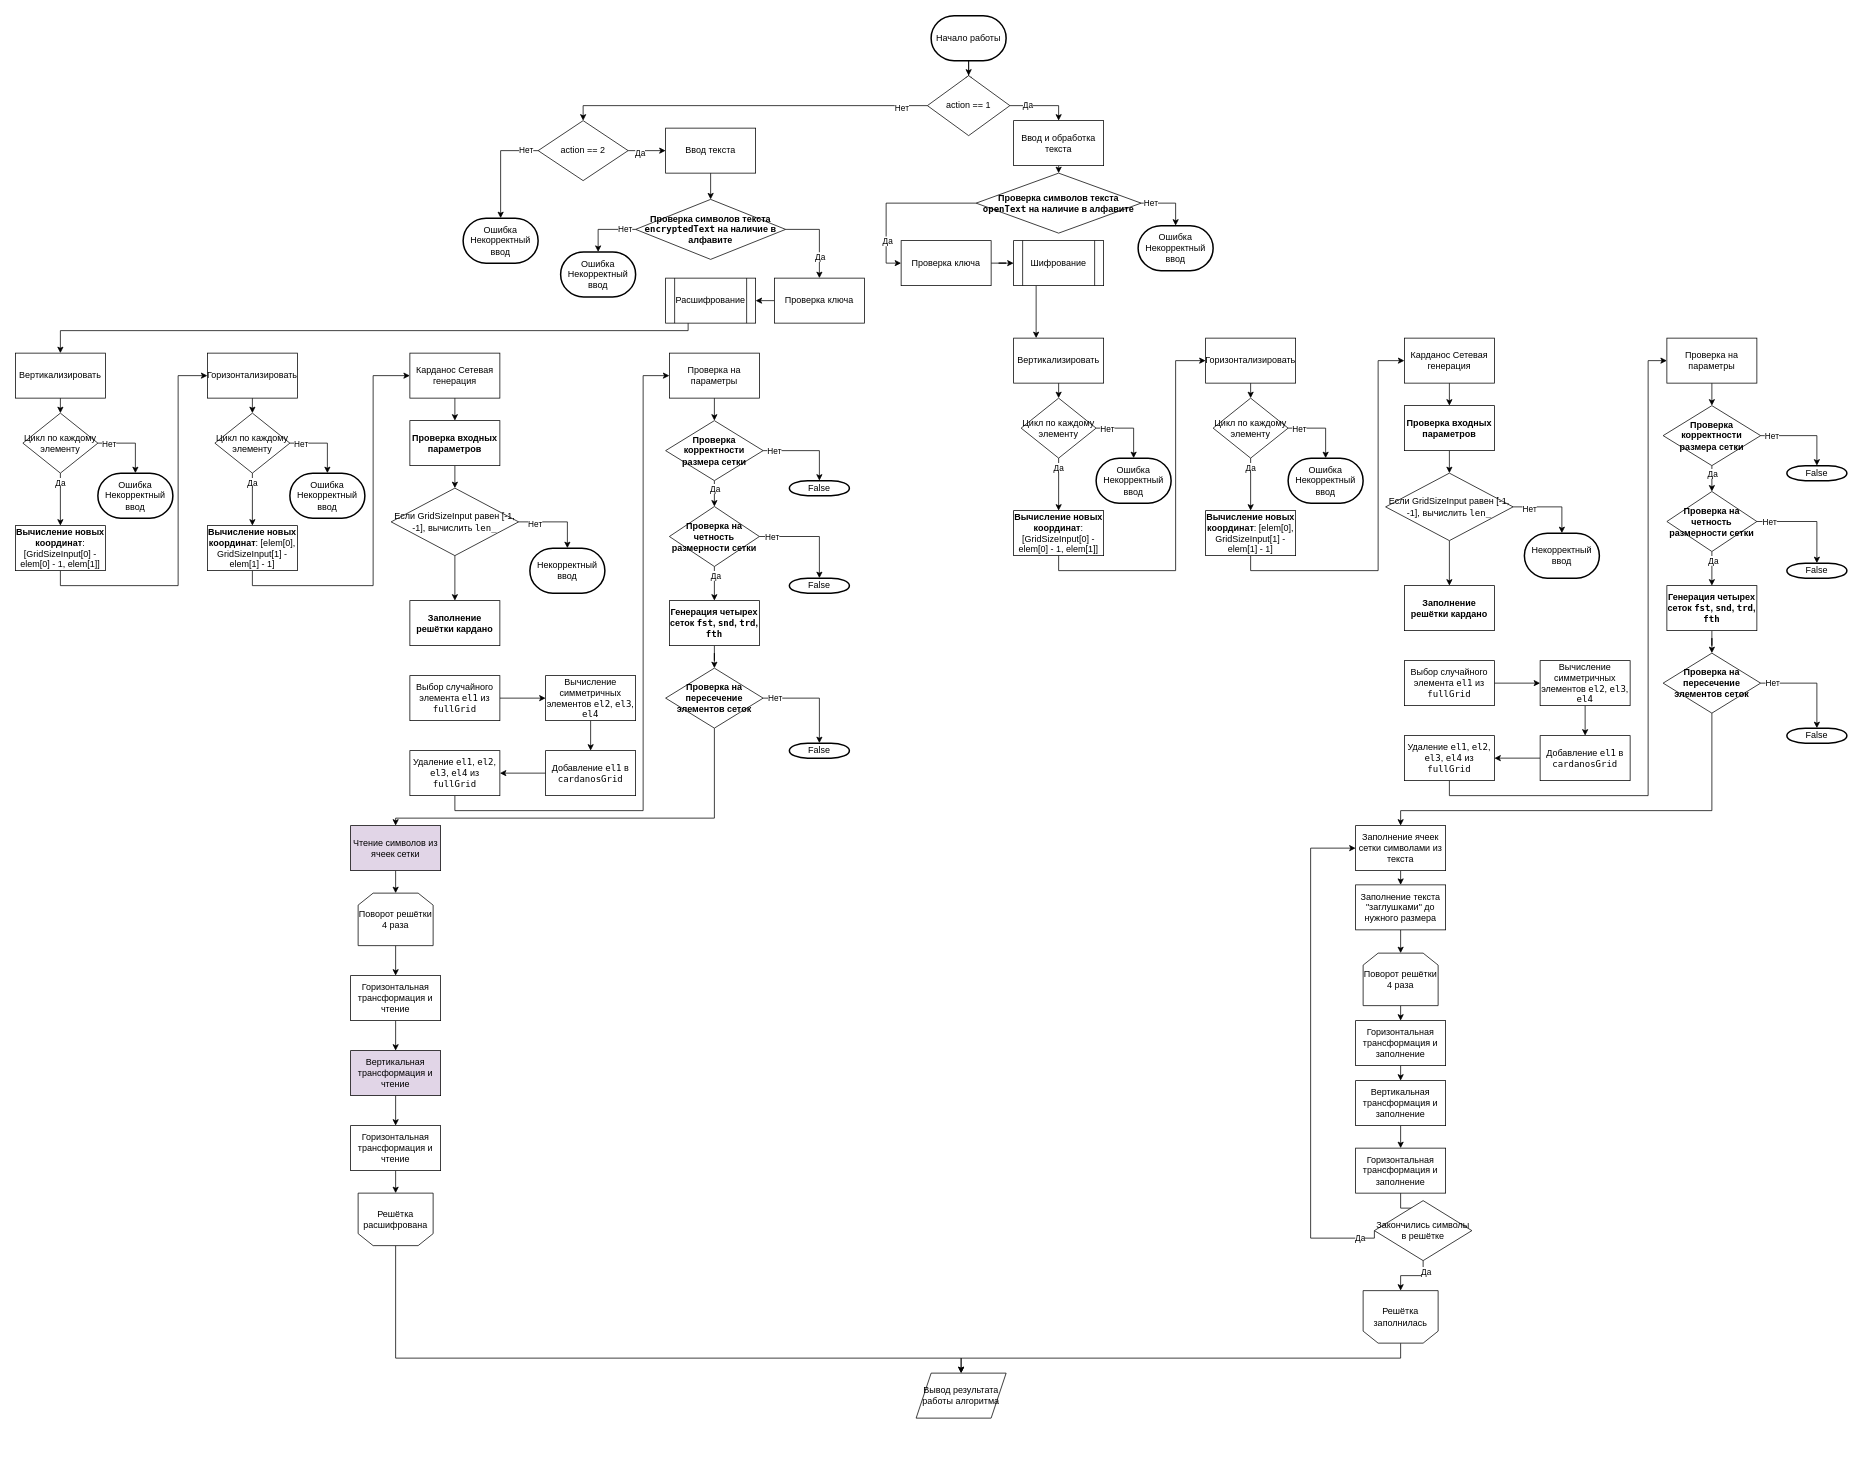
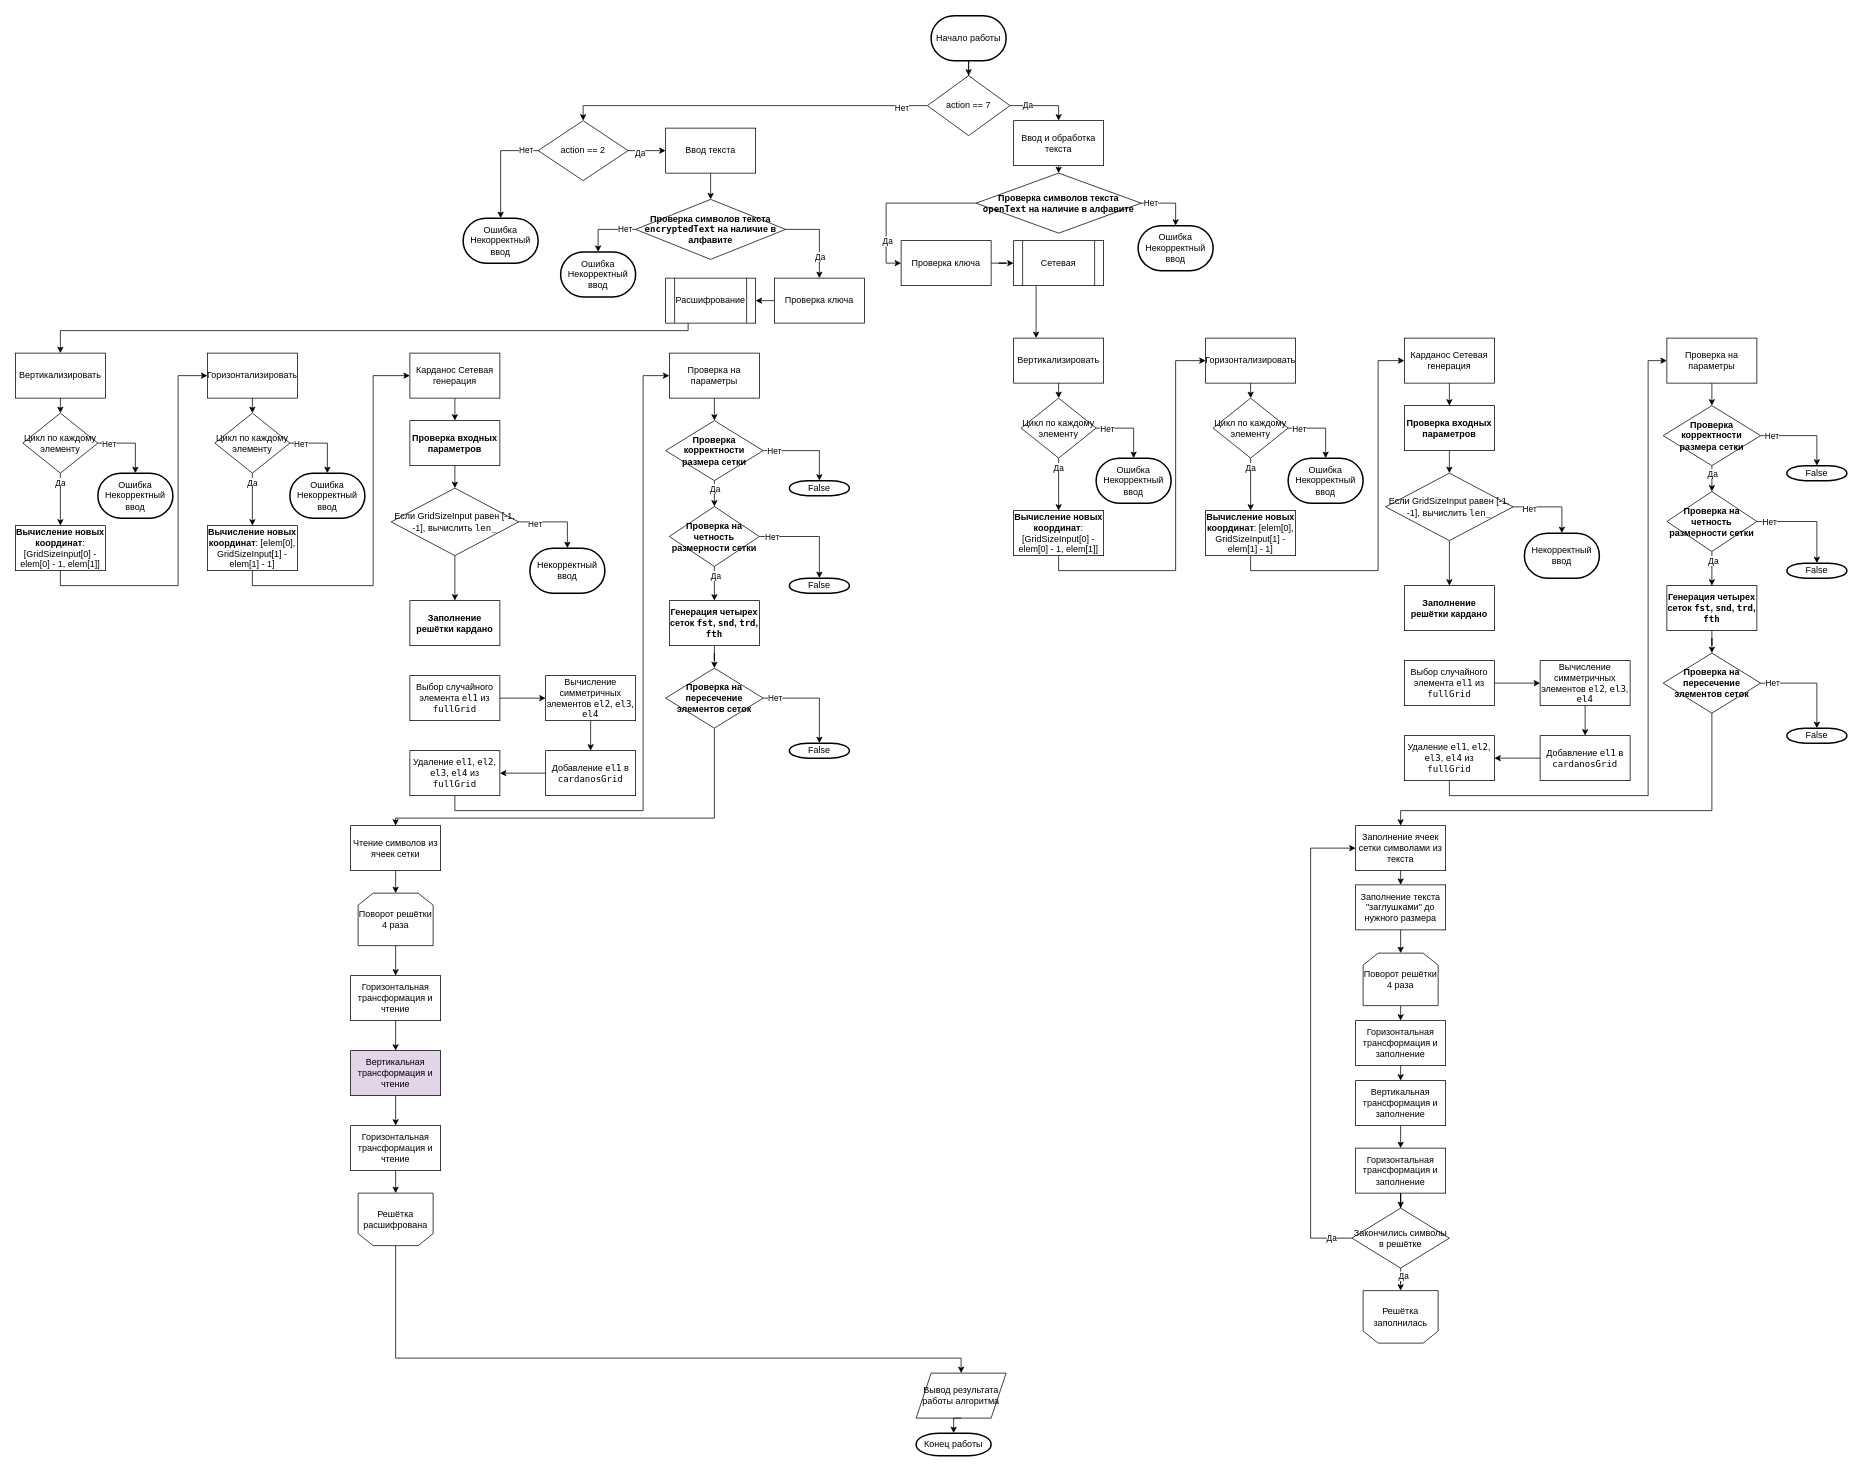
node "action == 1": label "action == 1" -> "action == 7"
node "Шифрование": label "Шифрование" -> "Сетевая"
node "Чтение символов из ячеек сетки": fillcolor #e1d5e7 -> #ffffff
node "Закончились символы в решётке": moved (1423, 1230) -> (1401, 1238)
edge "Решётка заполнилась" -> "Вывод результата работы алгоритма": removed
edge "Вывод результата работы алгоритма" -> "Конец работы": added
node "Конец работы": added
